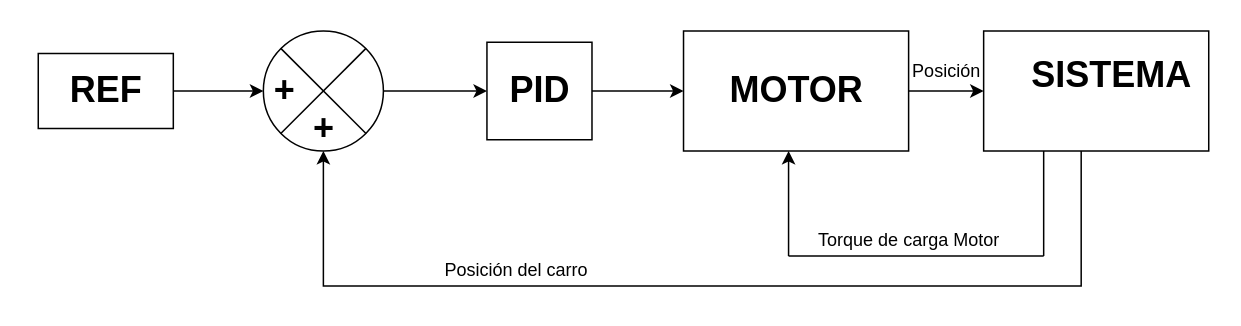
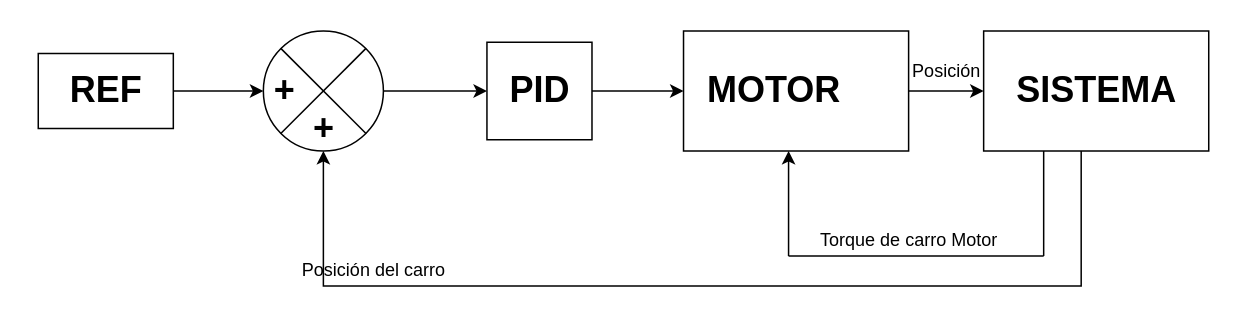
node "SISTEMA": moved (1111, 76) -> (1096, 91)
node "MOTOR": moved (796, 91) -> (773, 91)
node "Torque de carga Motor": label "Torque de carga Motor" -> "Torque de carro Motor"
node "Posición del carro": moved (518, 271) -> (376, 271)
